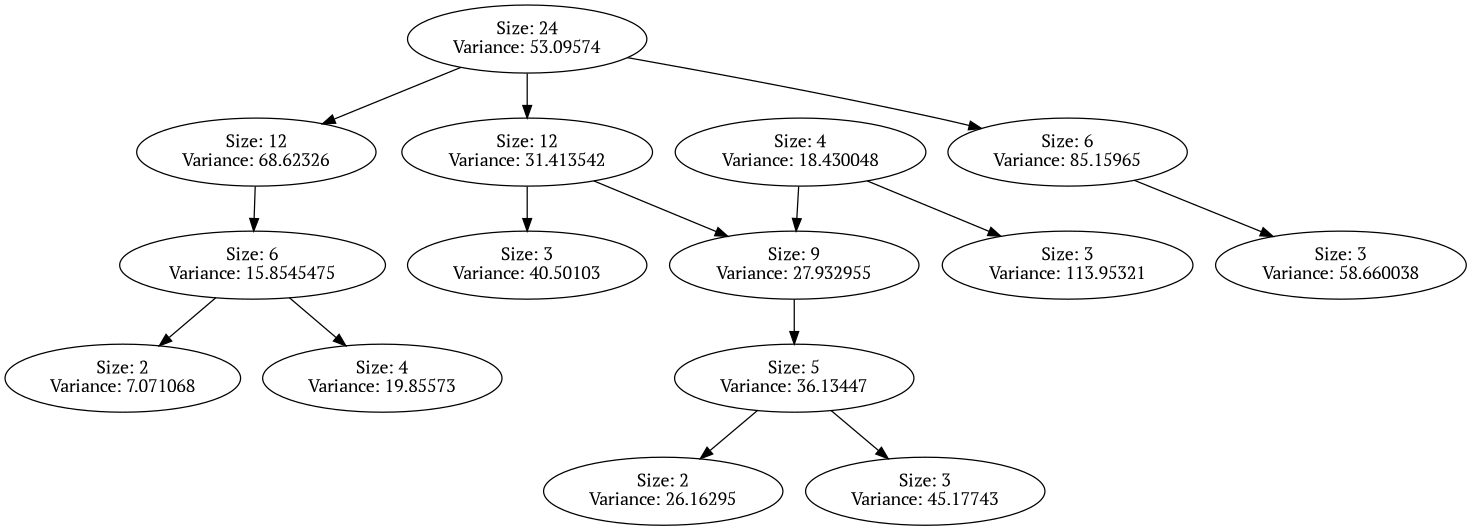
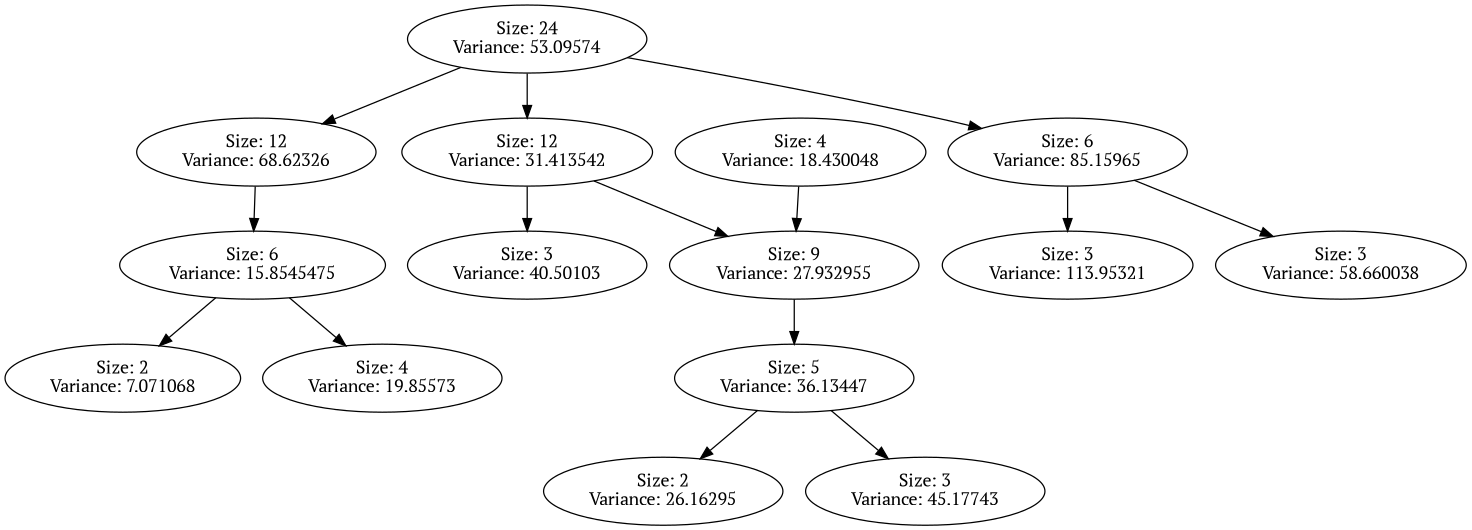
edge "Size: 4 Variance: 18.430048" -> "Size: 3 Variance: 113.95321": now "Size: 6 Variance: 85.15965" -> "Size: 3 Variance: 113.95321"
